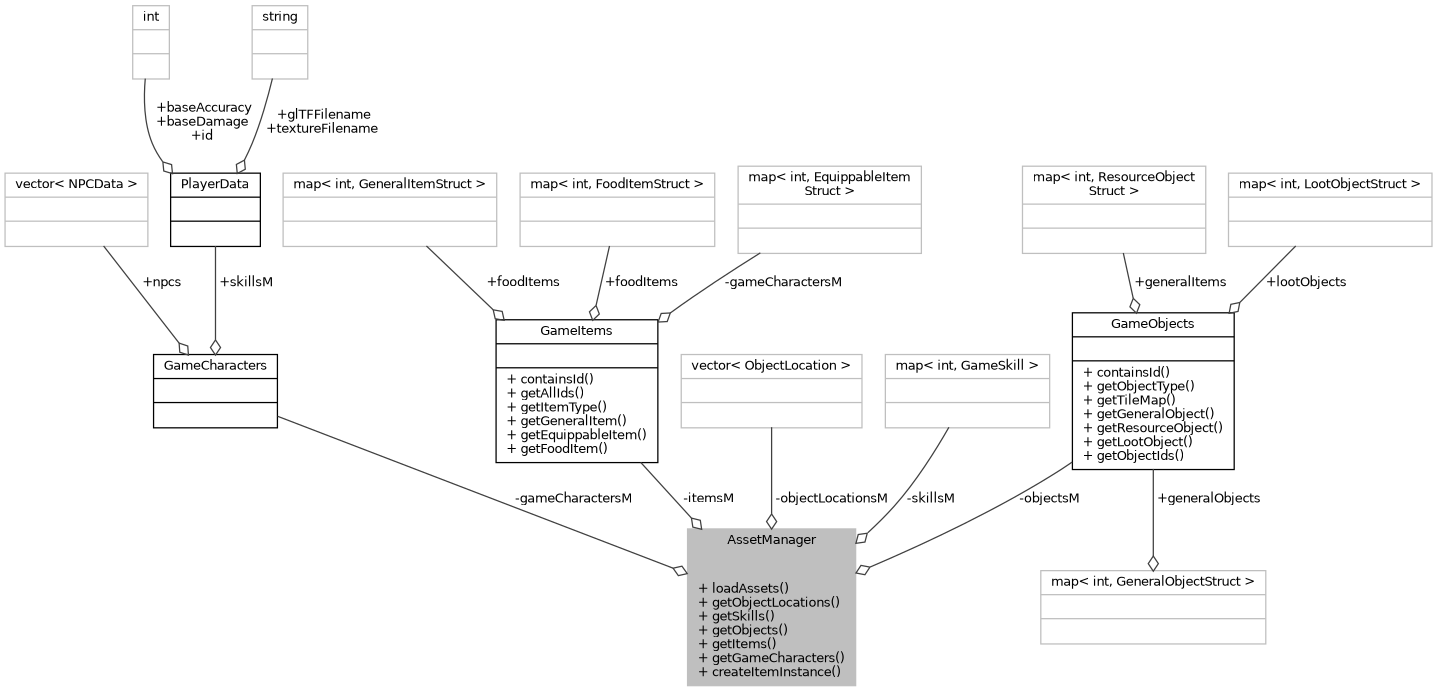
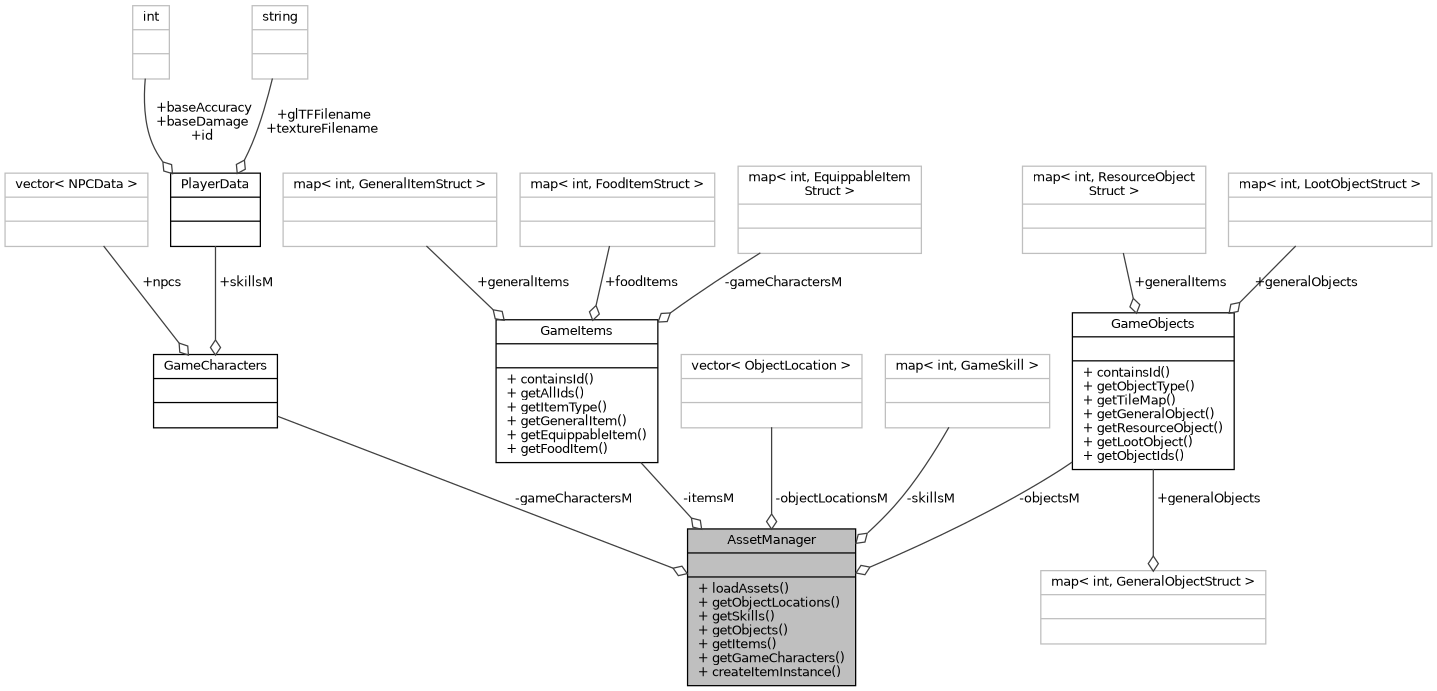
edge "map< int, GeneralItemStruct >" -> "GameItems": label " +foodItems" -> " +generalItems"
edge "map< int, LootObjectStruct >" -> "GameObjects": label " +lootObjects" -> " +generalObjects"
node "AssetManager": color grey75 -> black
